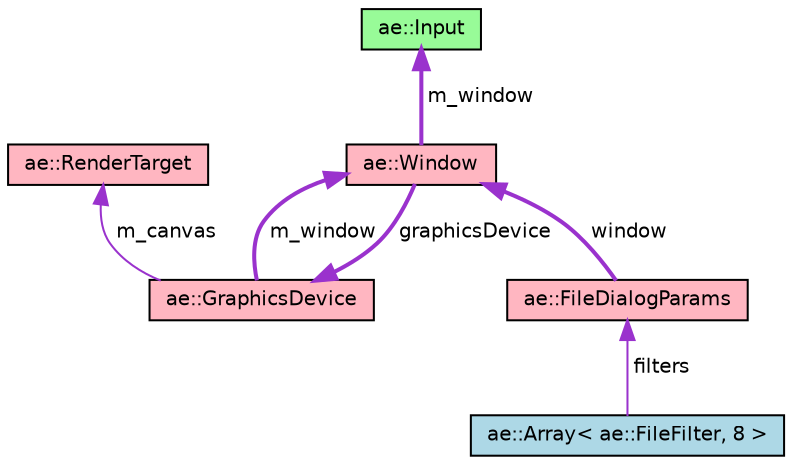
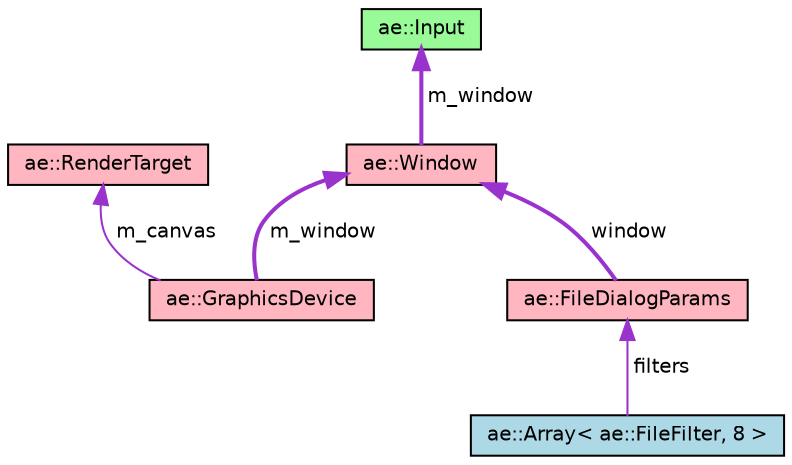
edge "ae::Window" -> "ae::GraphicsDevice": removed, label "graphicsDevice"
